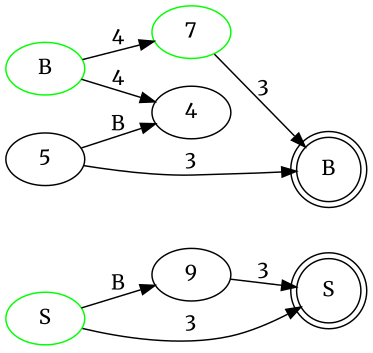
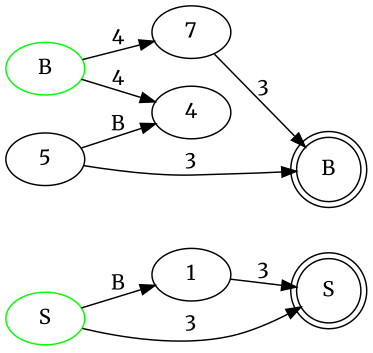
node "7": color green -> black
node "9": label "9" -> "1"
